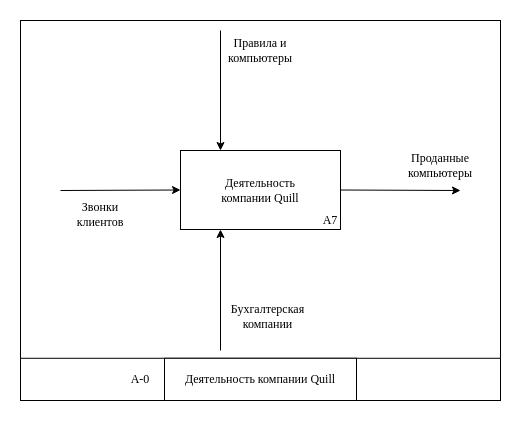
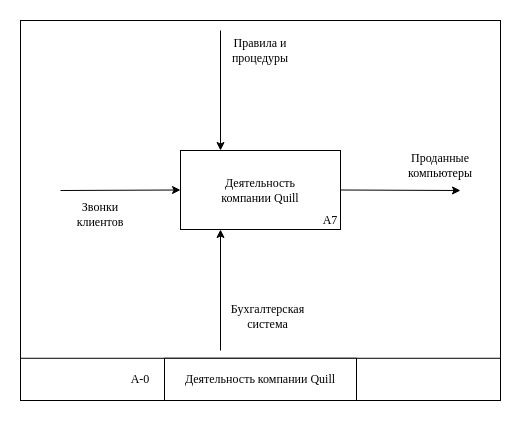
node "Правила и компьютеры": label "Правила и компьютеры" -> "Правила и процедуры"
node "Бухгалтерская компании": label "Бухгалтерская компании" -> "Бухгалтерская система"
